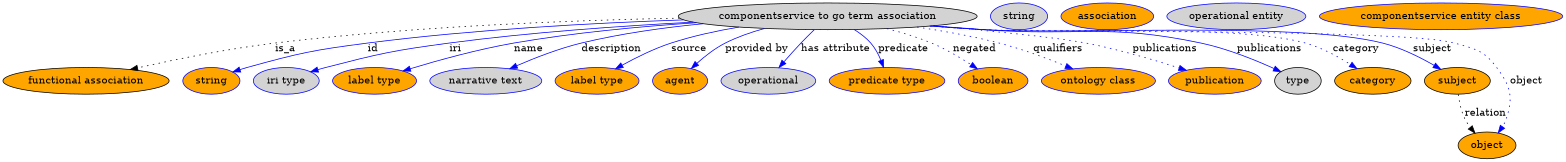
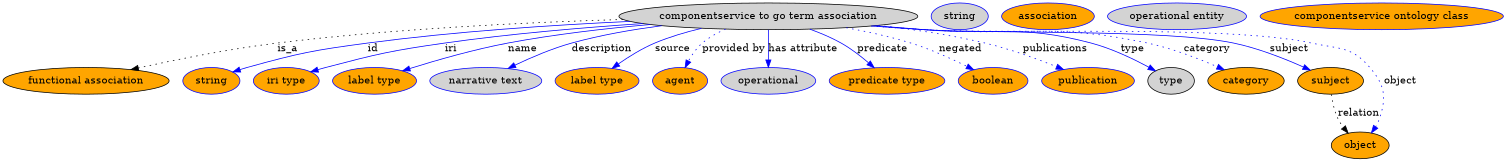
node "componentservice entity class": label "componentservice entity class" -> "componentservice ontology class"
edge "componentservice to go term association" -> "agent": style solid -> dotted
edge "componentservice to go term association" -> "type": label "publications" -> "type"
node "iri type": fillcolor lightgrey -> orange
node "ontology class": removed
